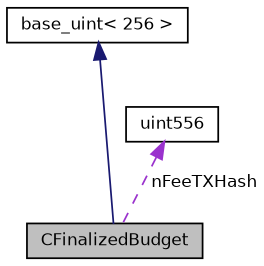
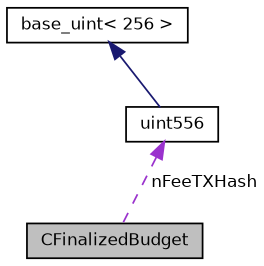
edge "CFinalizedBudget" -> "base_uint< 256 >": now "uint556" -> "base_uint< 256 >"
